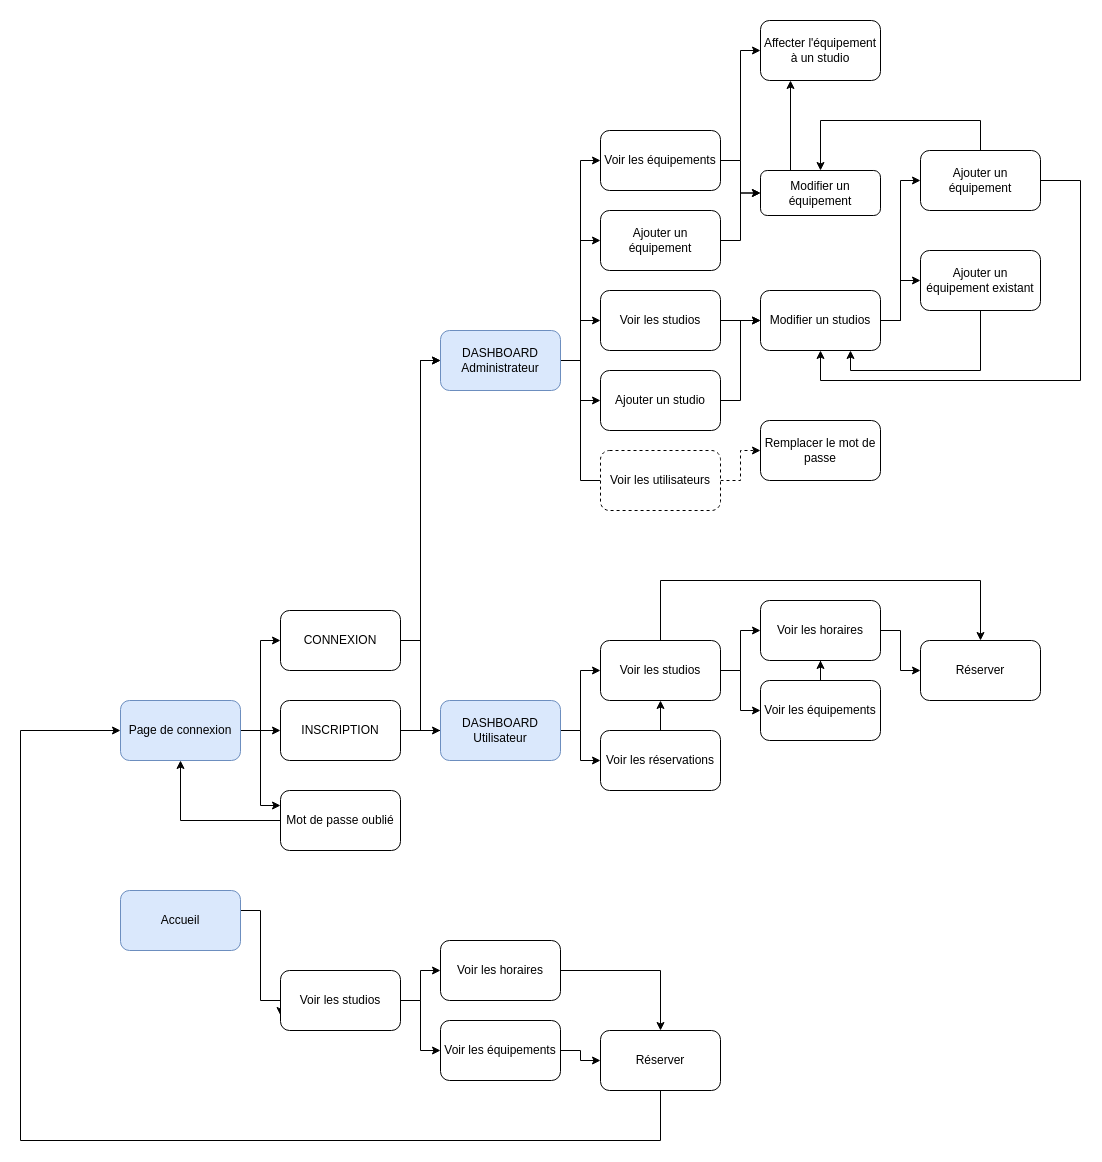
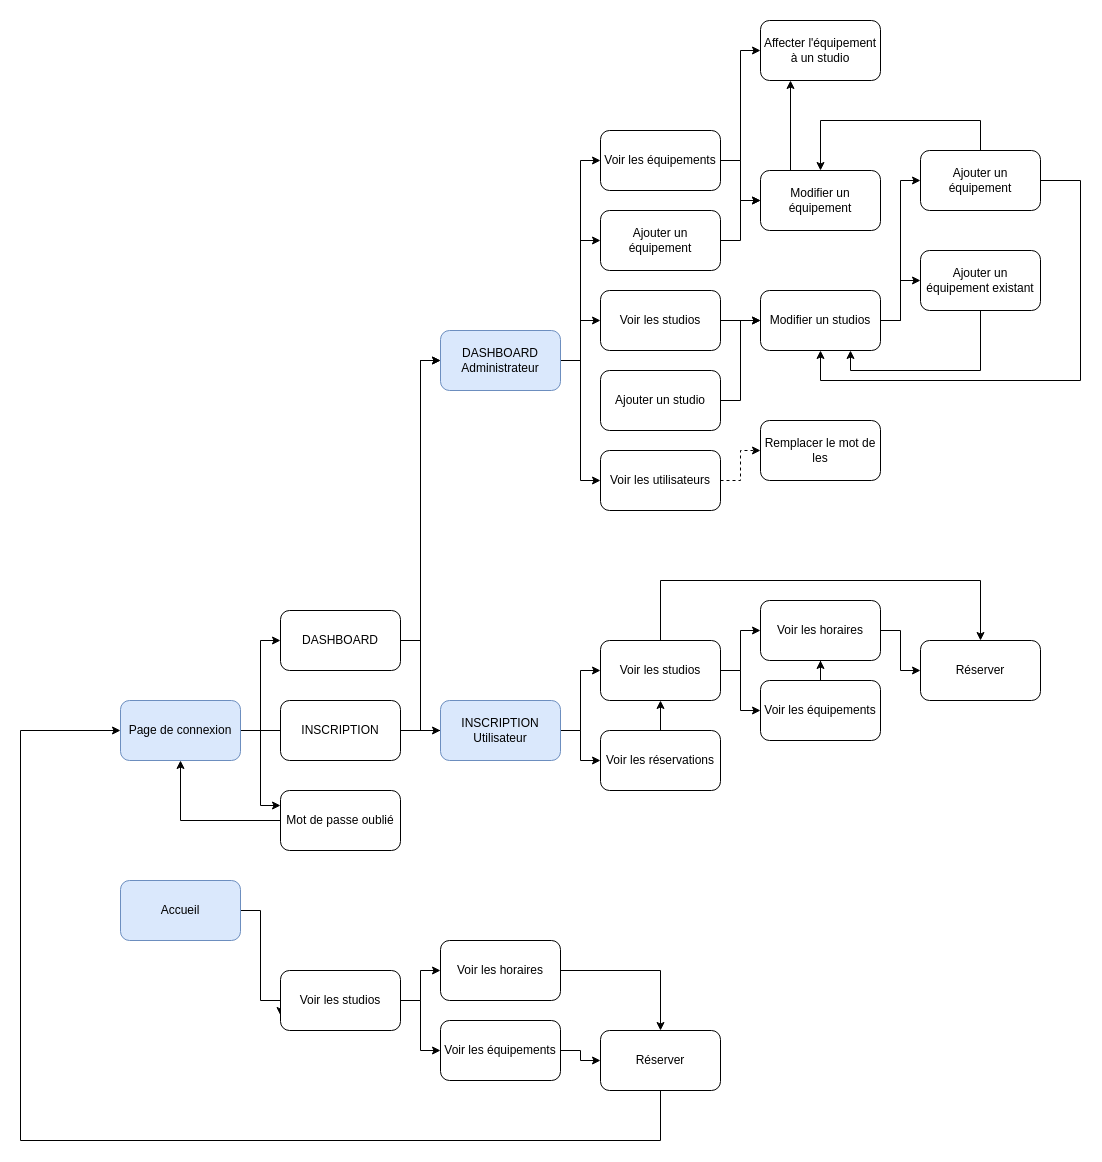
node "Modifier un équipement": size 120x45 -> 120x60
edge "DASHBOARD Administrateur" -> "Ajouter un studio": removed
node "Remplacer le mot de passe": label "Remplacer le mot de passe" -> "Remplacer le mot de les"
edge "DASHBOARD Administrateur" -- "Voir les utilisateurs": arrowhead none -> classic
node "Voir les utilisateurs": style dashed -> solid
node "CONNEXION": label "CONNEXION" -> "DASHBOARD"
edge "Page de connexion" -> "INSCRIPTION": arrowhead classic -> none
node "DASHBOARD Utilisateur": label "DASHBOARD Utilisateur" -> "INSCRIPTION Utilisateur"
node "Accueil": moved (181, 921) -> (181, 911)
